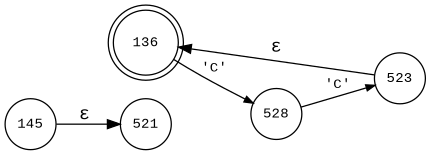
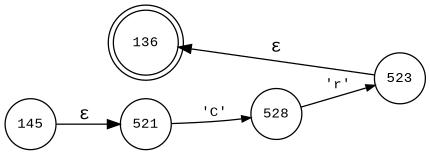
edge "136" -> "528": now "521" -> "528"
edge "528" -> "523": label "'C'" -> "'r'"
